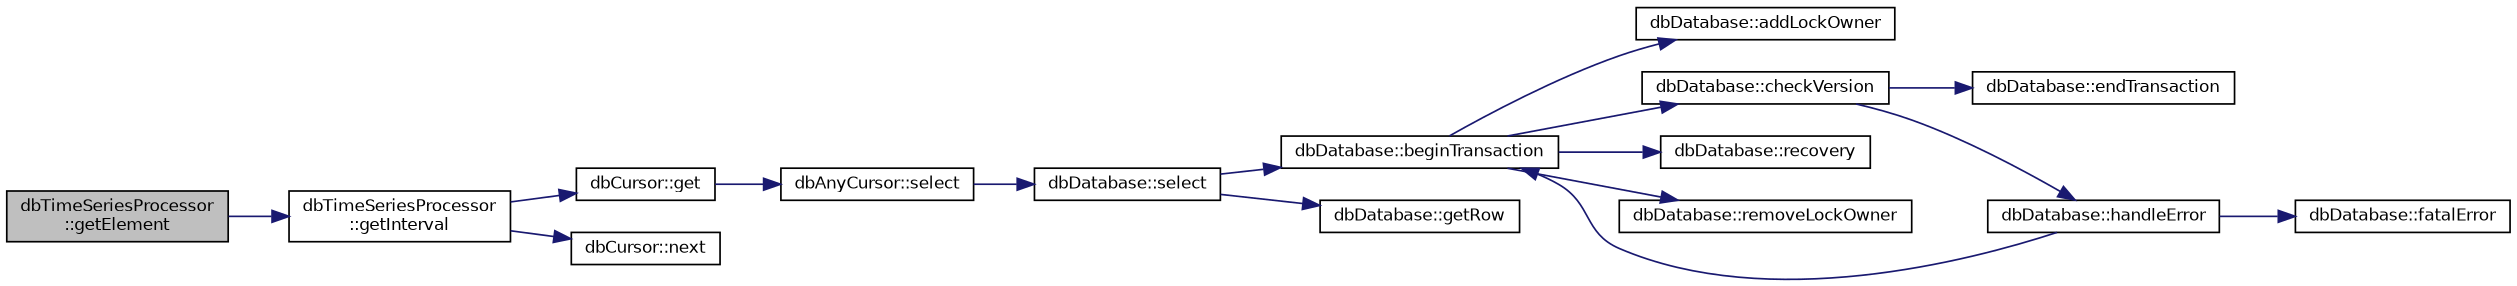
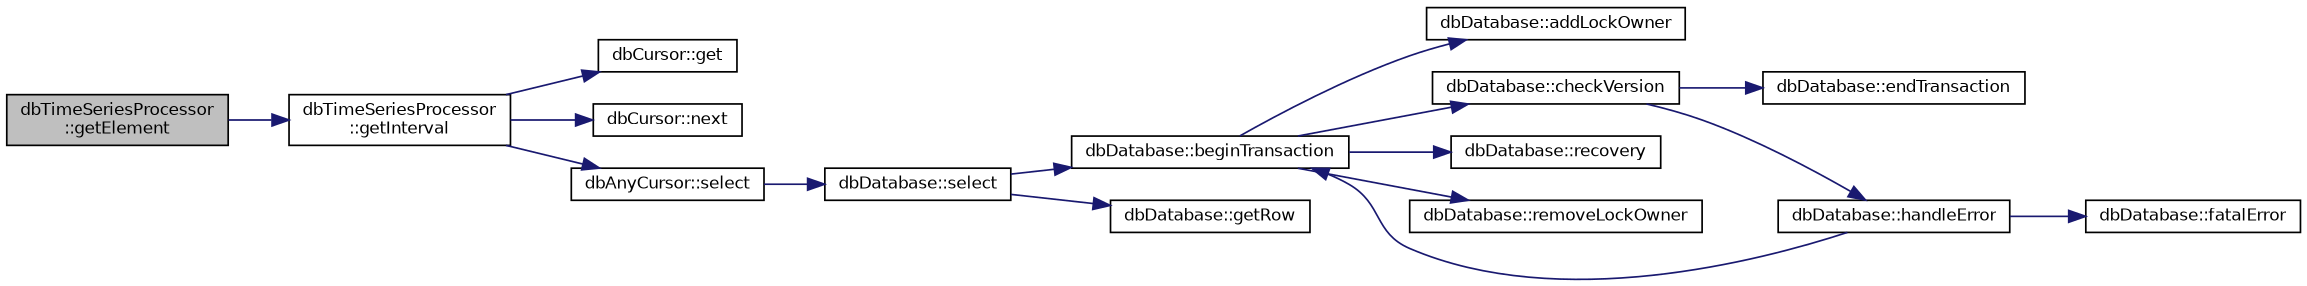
edge "dbCursor::get" -> "dbAnyCursor::select": now "dbTimeSeriesProcessor ::getInterval" -> "dbAnyCursor::select"
